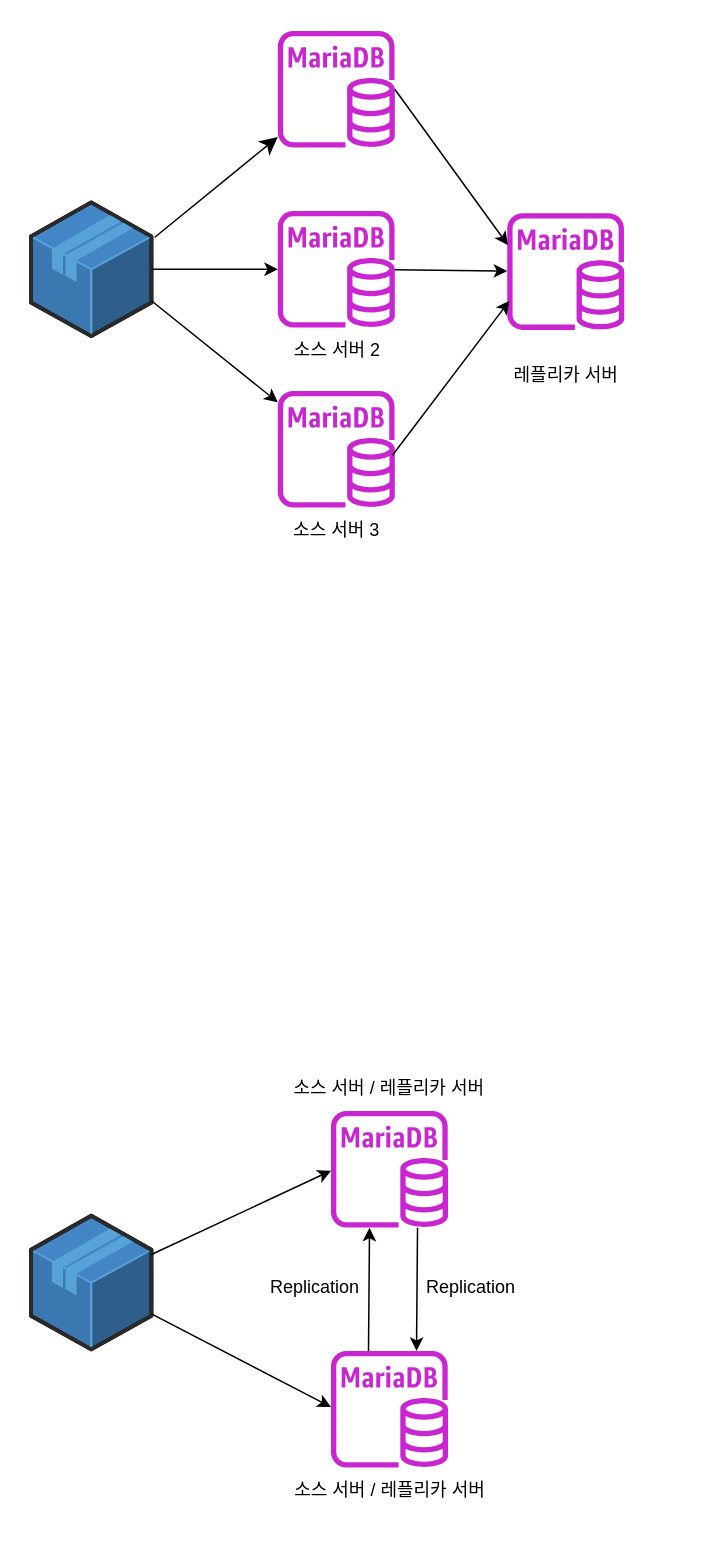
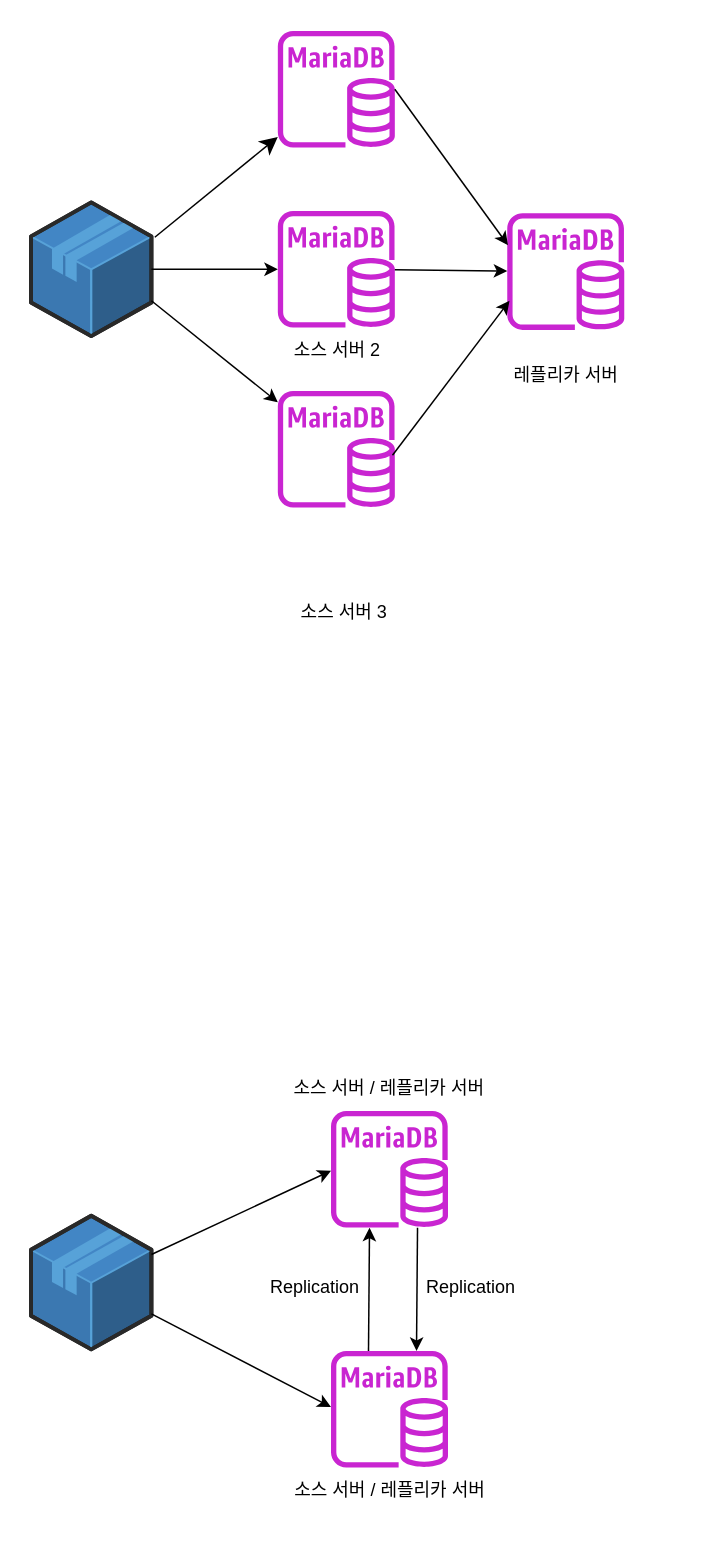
node "소스 서버 3": moved (336, 530) -> (344, 613)
